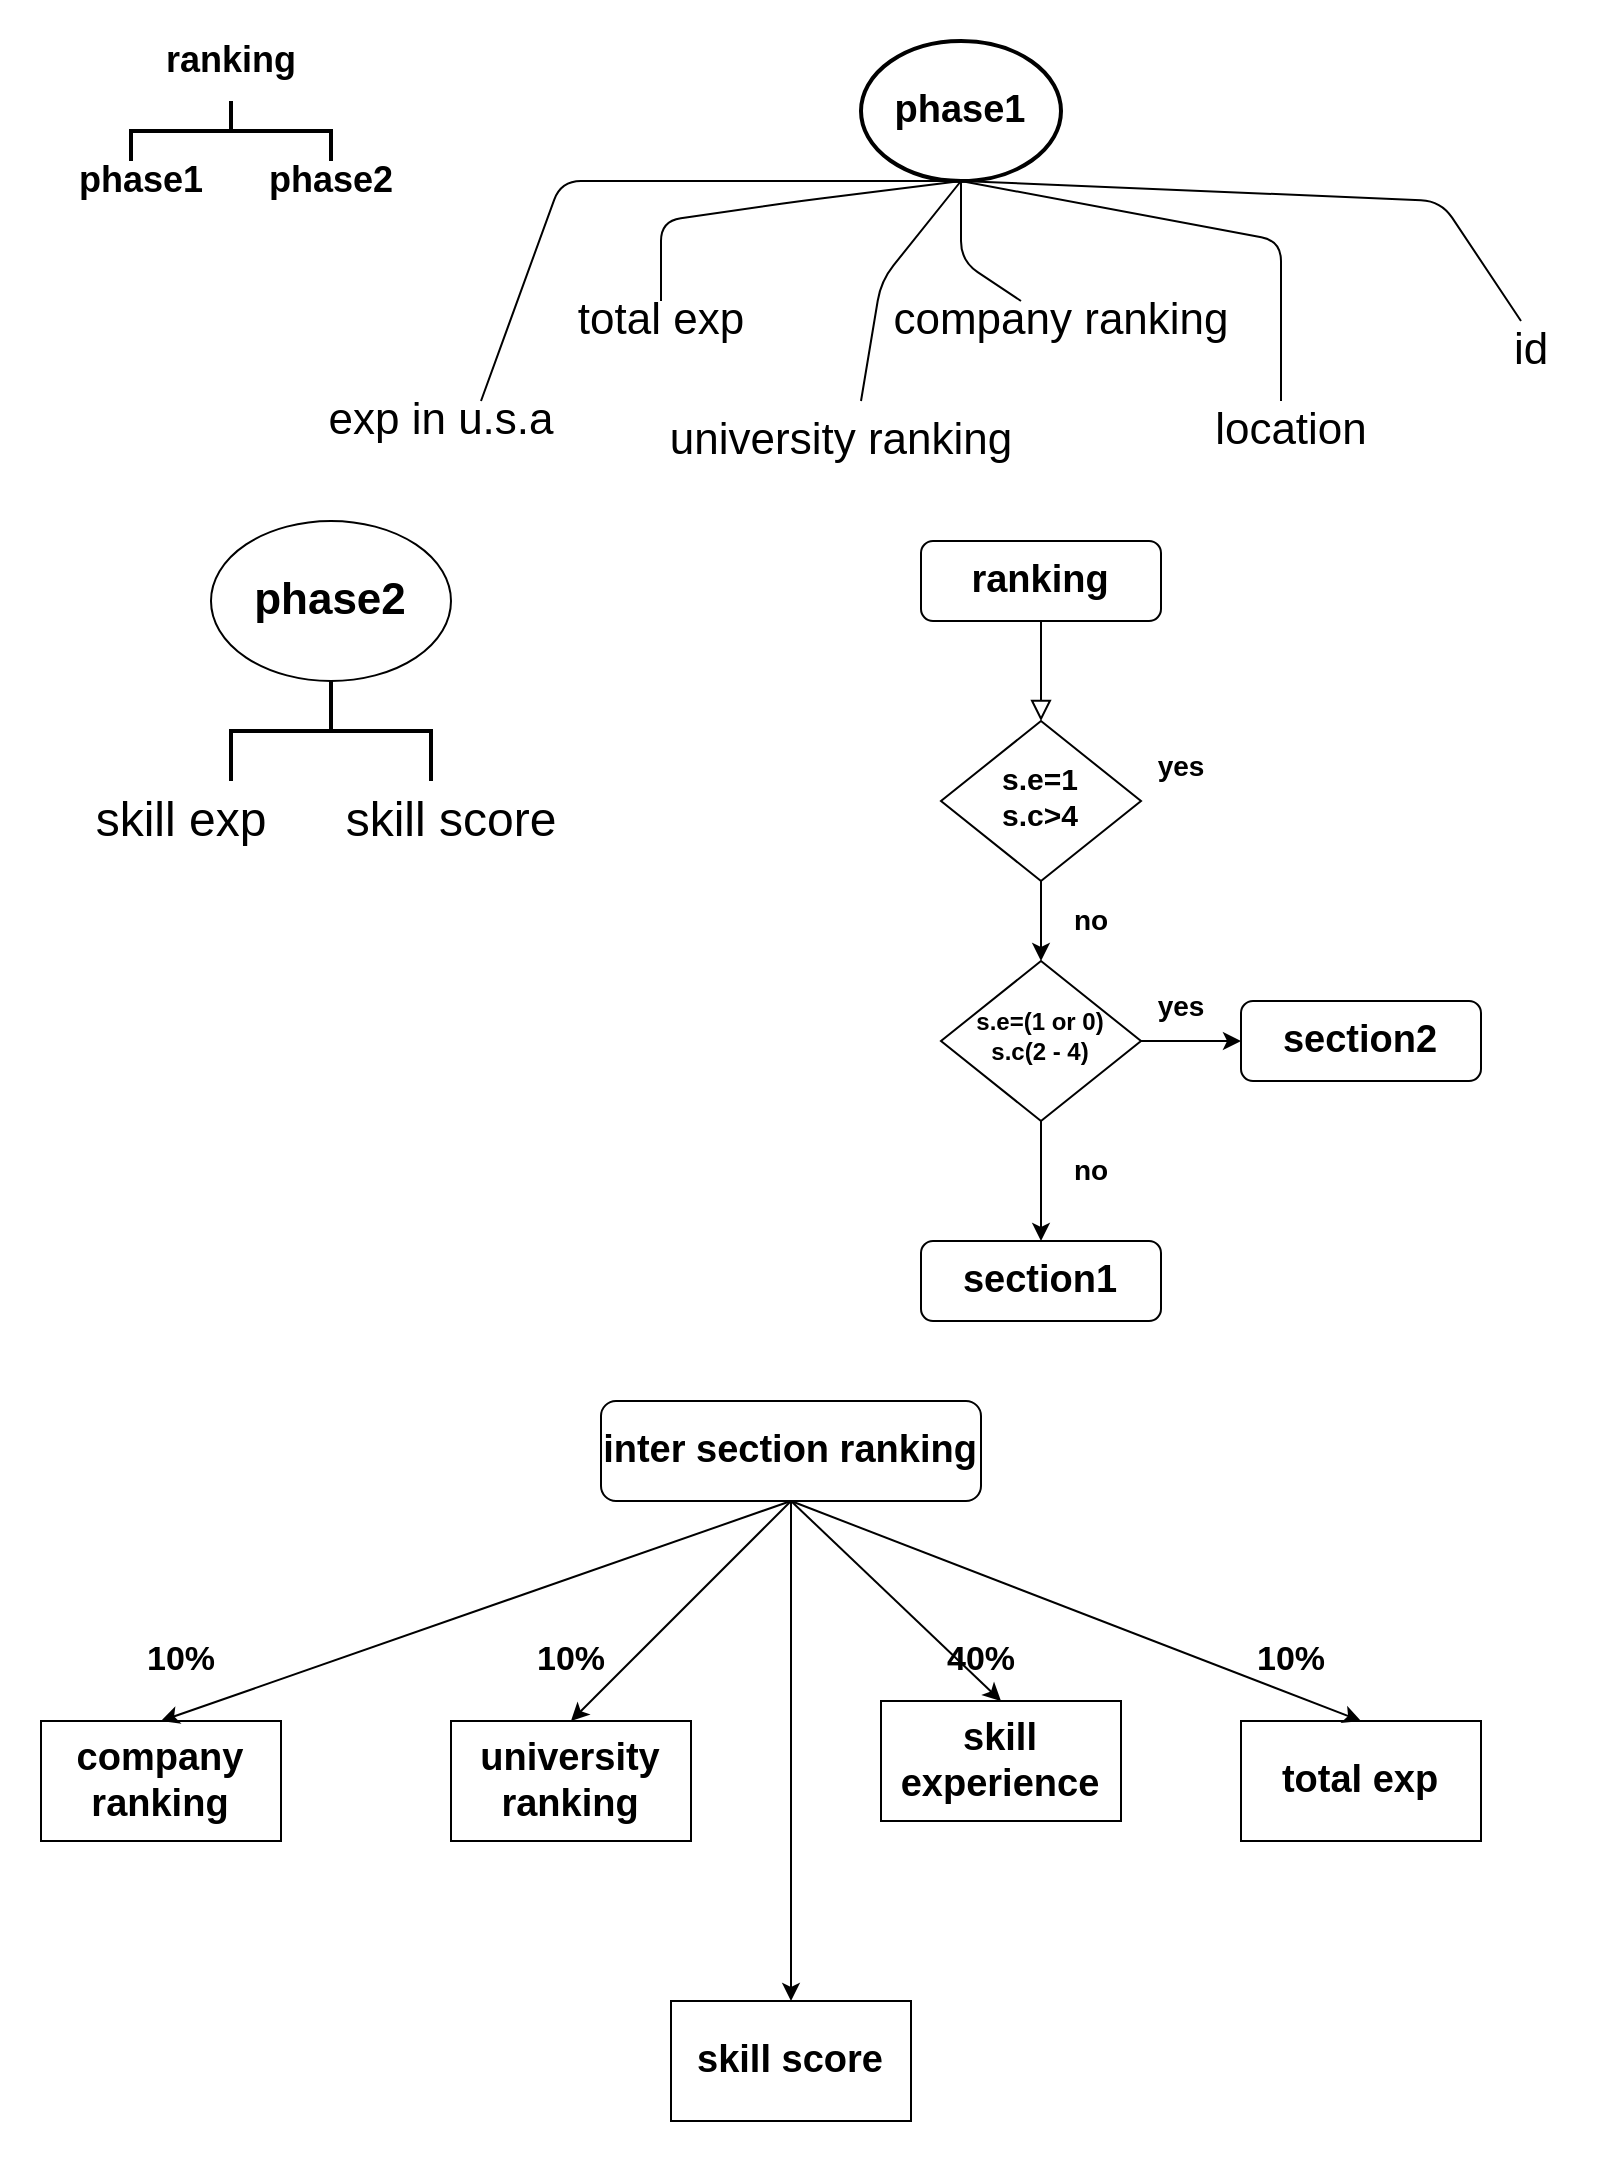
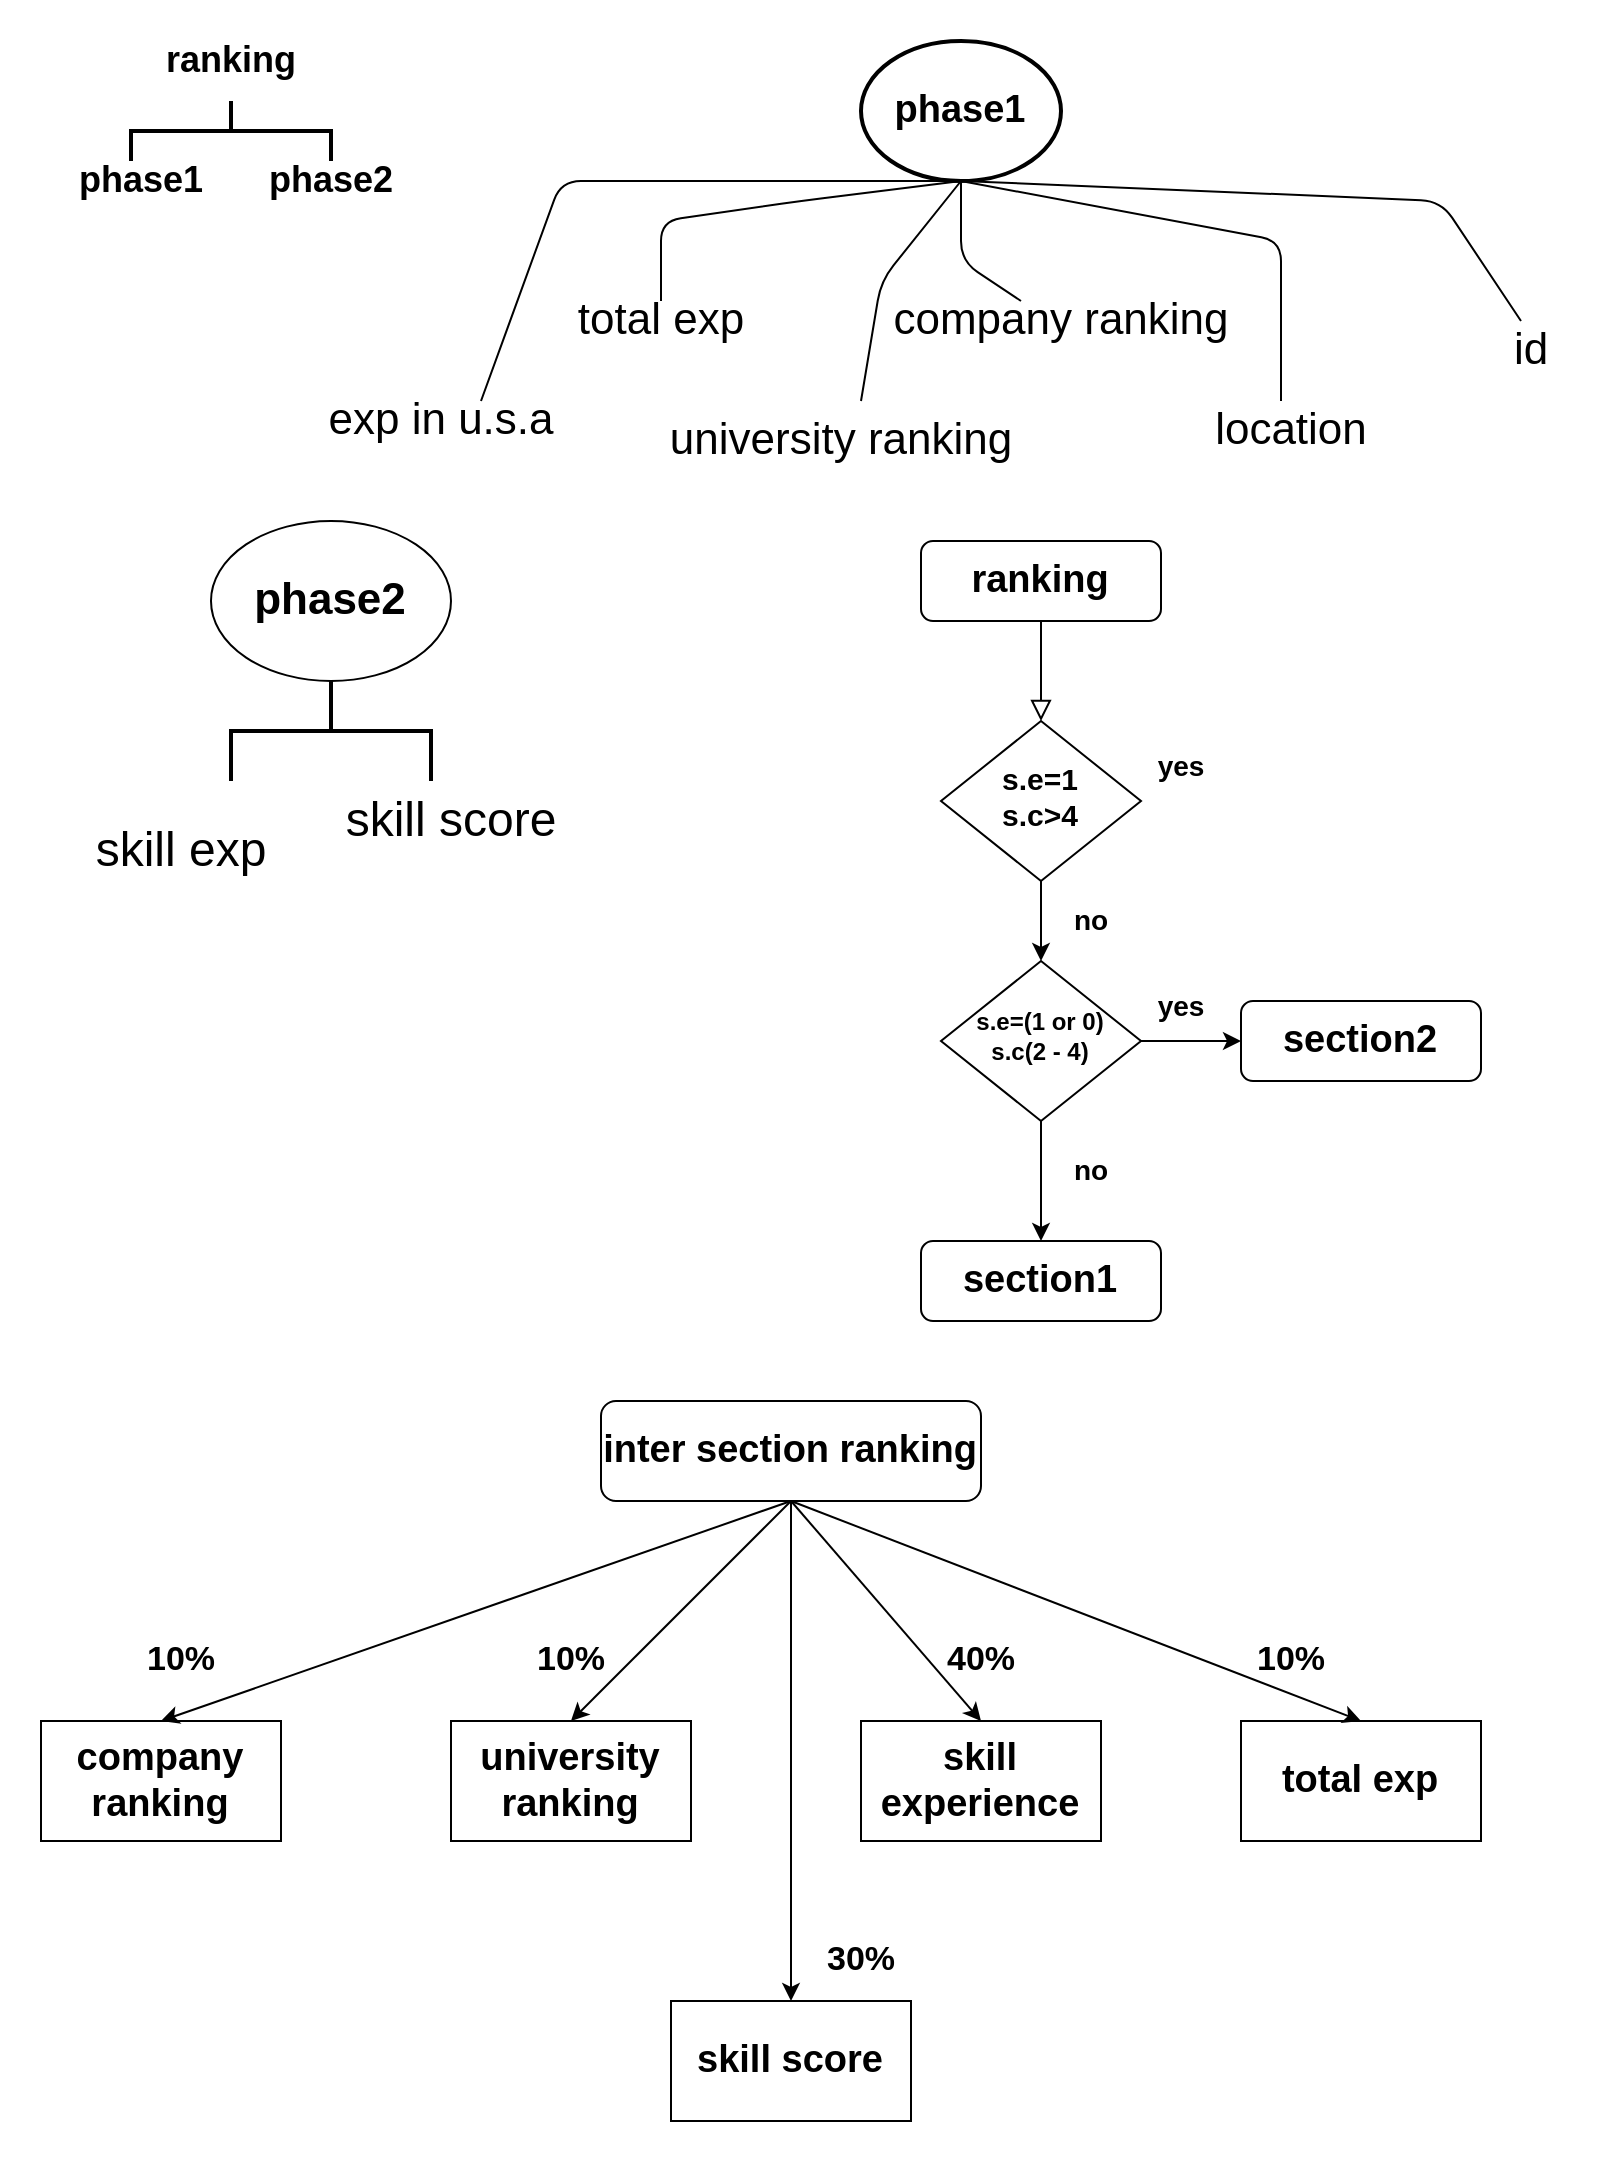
node "skill exp": moved (181, 821) -> (181, 851)
node "skill experience": moved (1001, 1761) -> (981, 1781)
node "30%": added
